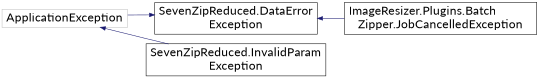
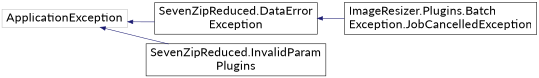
edge "ApplicationException" -> "SevenZipReduced.DataError Exception": reversed
node "ImageResizer.Plugins.Batch Zipper.JobCancelledException": label "ImageResizer.Plugins.Batch Zipper.JobCancelledException" -> "ImageResizer.Plugins.Batch Exception.JobCancelledException"
node "SevenZipReduced.InvalidParam Exception": label "SevenZipReduced.InvalidParam Exception" -> "SevenZipReduced.InvalidParam Plugins"
